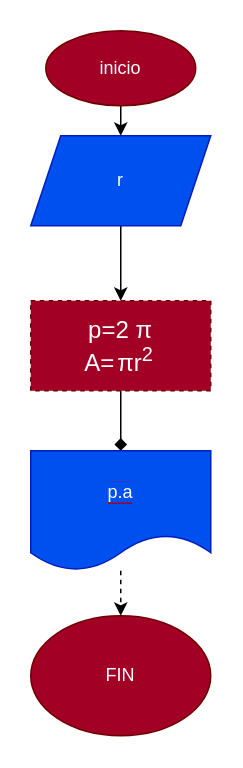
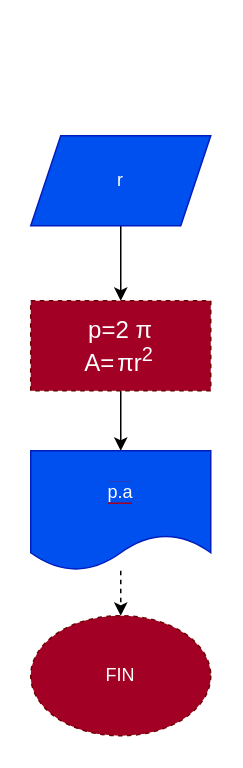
node "inicio": removed
edge "inicio" -> "r": removed
edge "p=2 π A=πr2" -> "p.a": arrowhead diamond -> classic
node "FIN": style solid -> dashed
